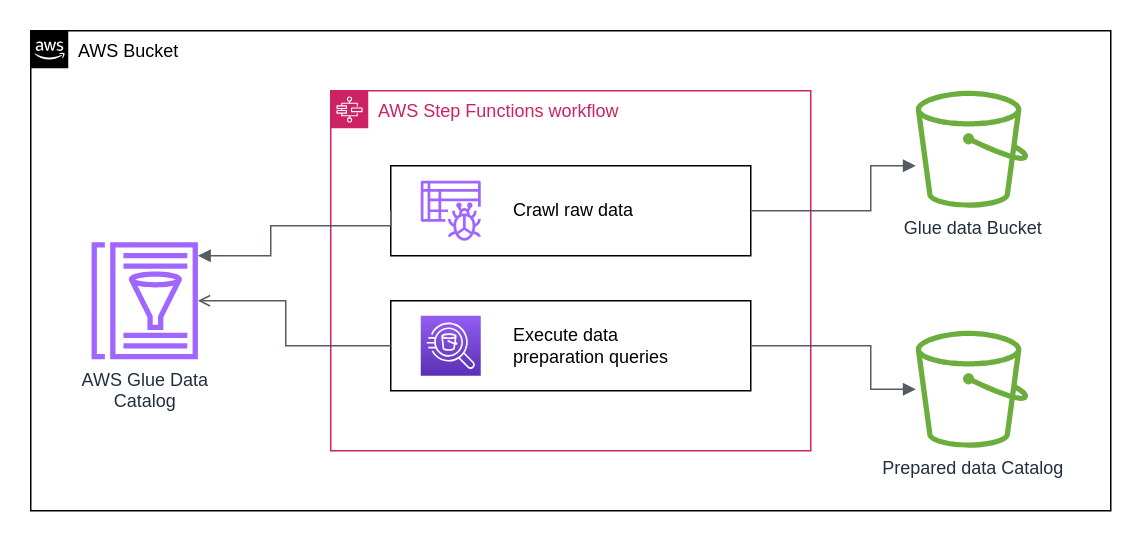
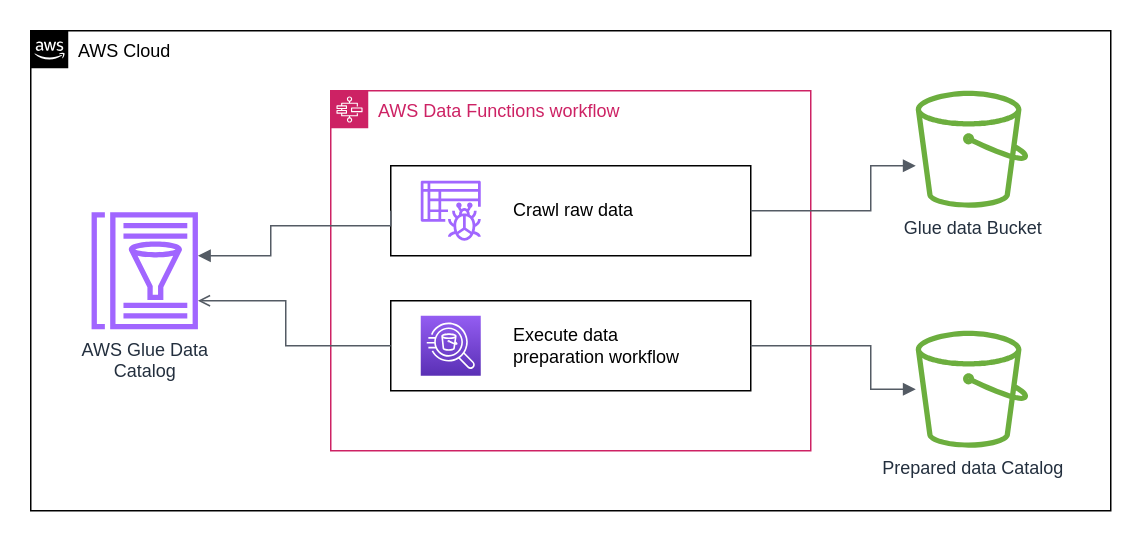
node "AWS Bucket": label "AWS Bucket" -> "AWS Cloud"
node "AWS Step Functions workflow": label "AWS Step Functions workflow" -> "AWS Data Functions workflow"
node "AWS Glue Data Catalog": moved (145, 301) -> (145, 271)
node "Execute data preparation queries": label "Execute data preparation queries" -> "Execute data preparation workflow"
